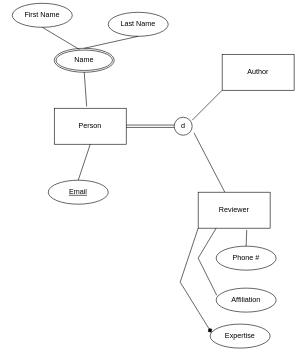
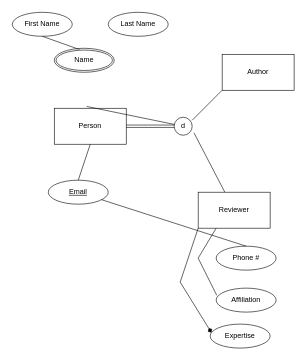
node "First Name": moved (42, 15) -> (42, 24)
edge "Last Name" -- "Name": removed
edge "Name" -- "Person": now "d" -- "Person"
edge "Reviewer" -- "Phone #": now "Email" -- "Phone #"
